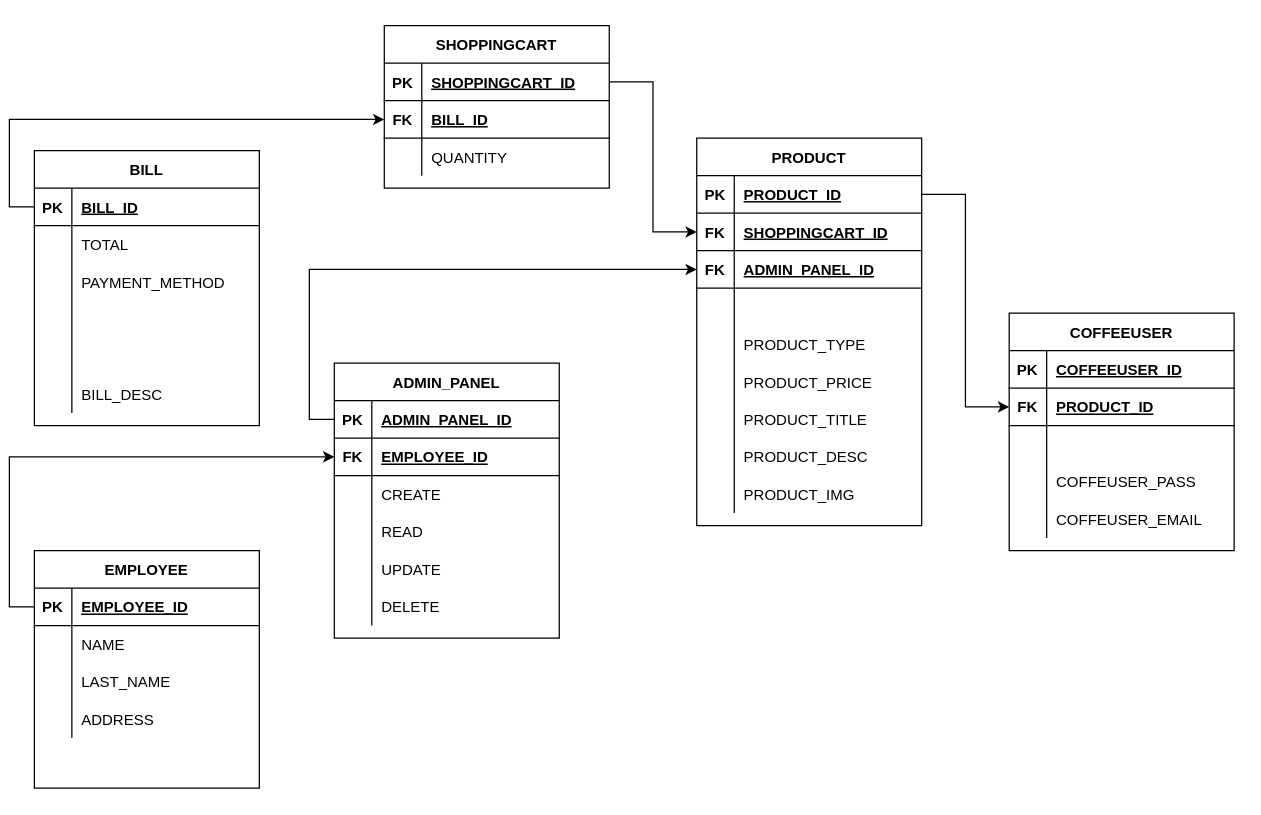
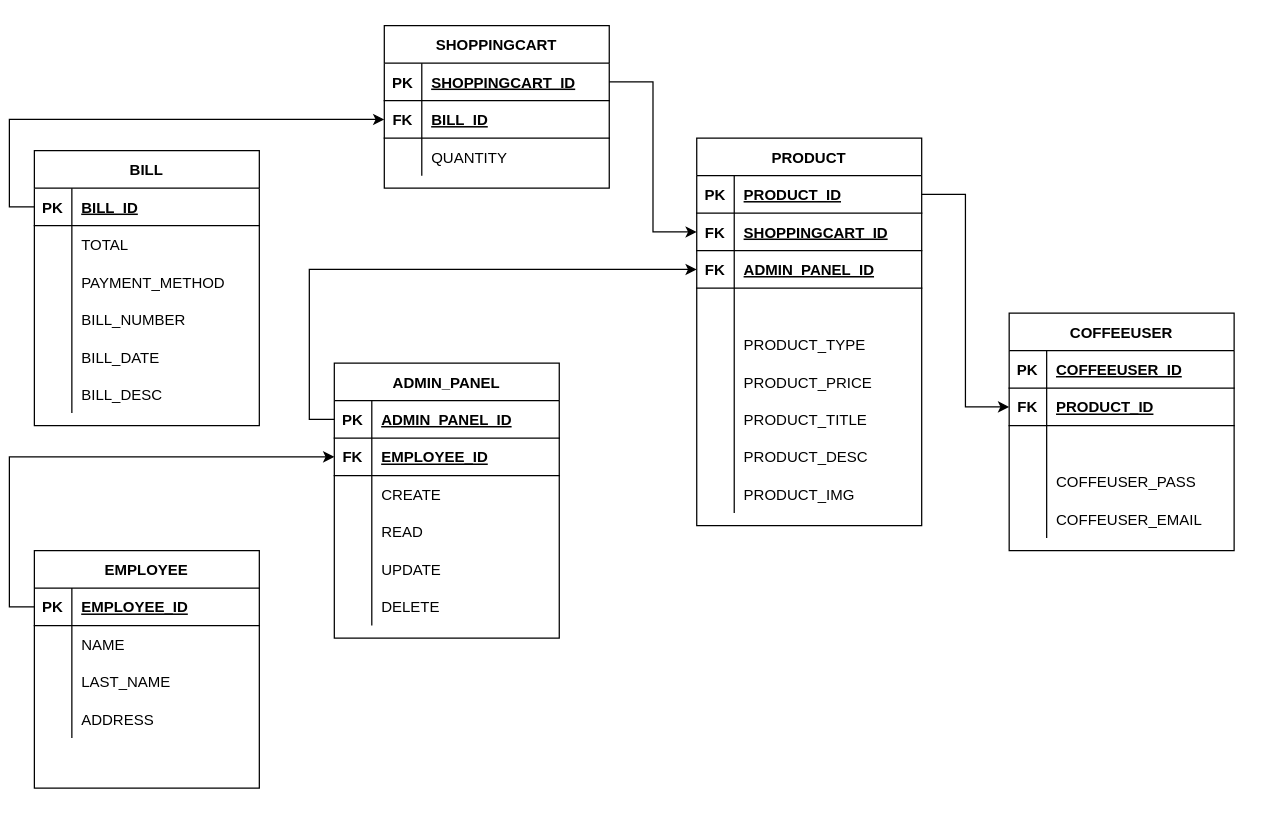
node "BILL_NUMBER": added
node "BILL_DATE": added
